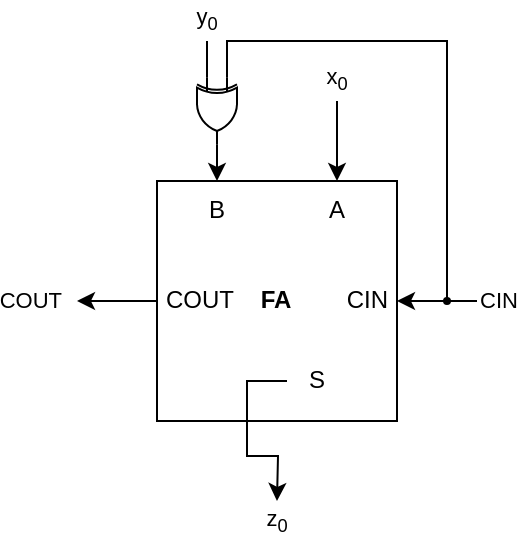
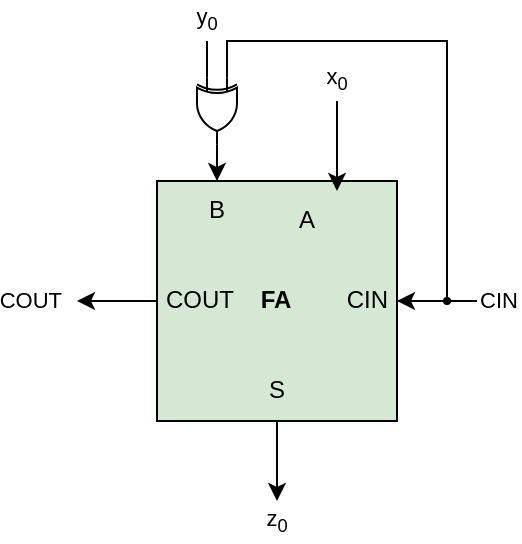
node "A": moved (337, 211) -> (307, 221)
node "FA": fillcolor #ffffff -> #d5e8d4
node "S": moved (317, 381) -> (277, 391)
